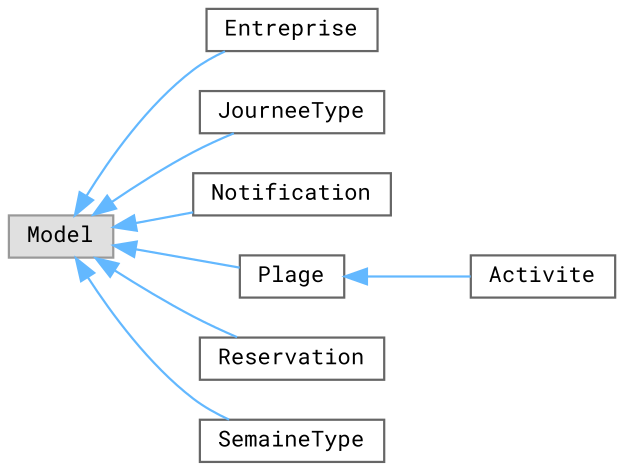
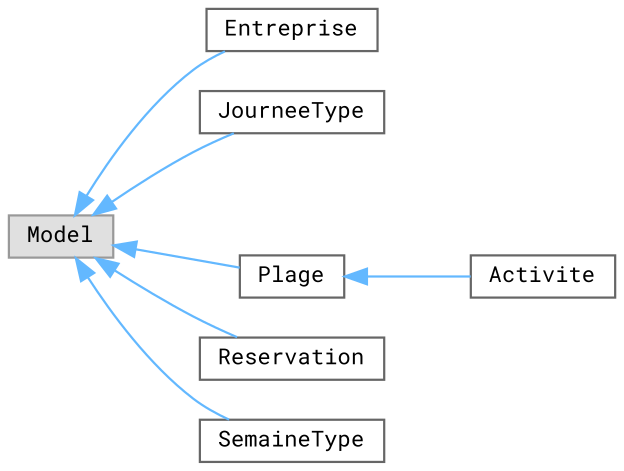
node "Notification": removed
